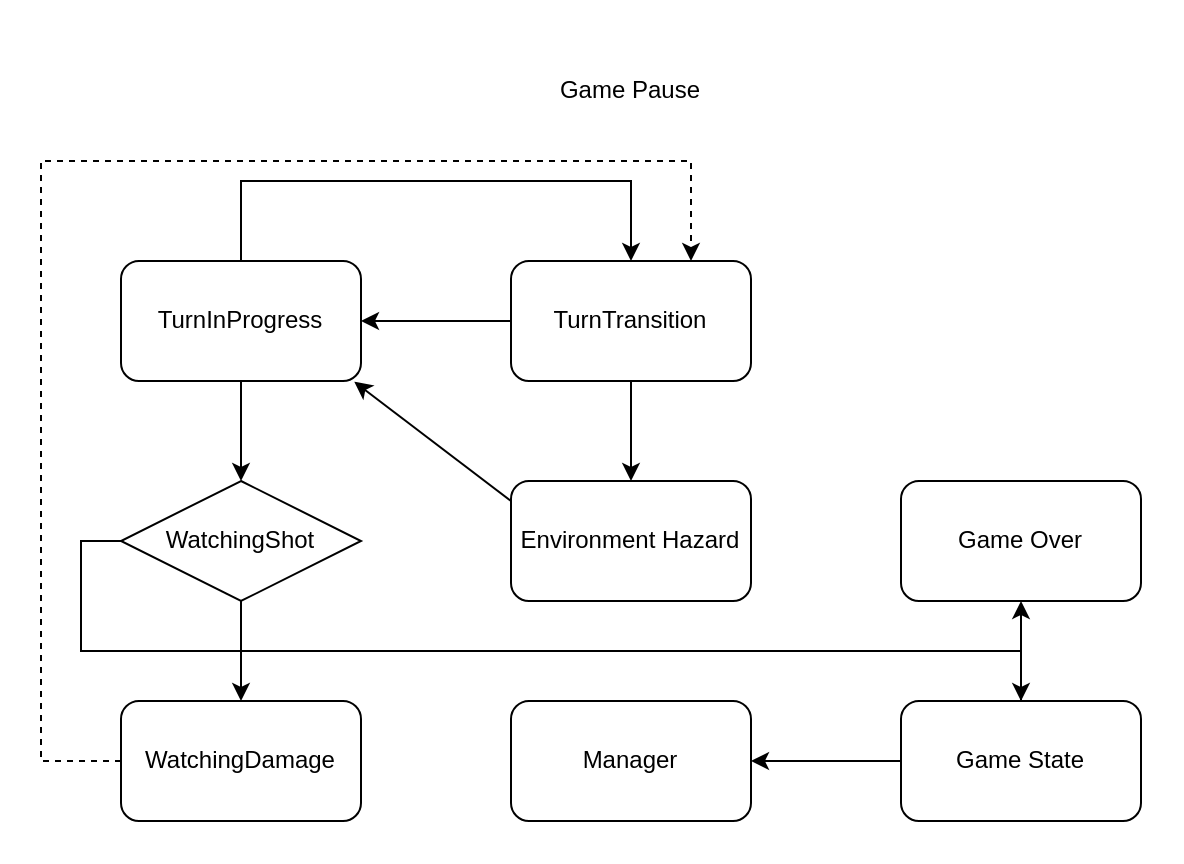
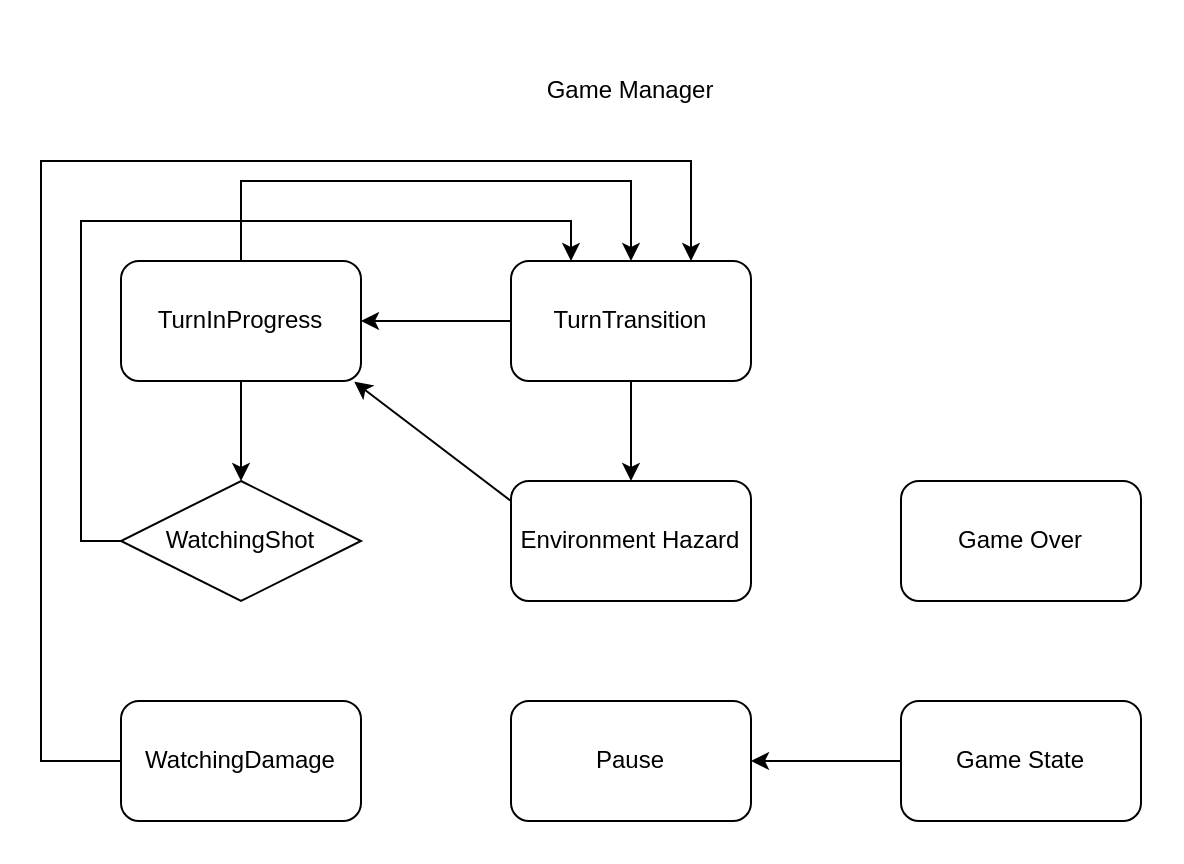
node "Game Pause": label "Game Pause" -> "Game Manager"
edge "WatchingDamage" -> "TurnTransition": style dashed -> solid
edge "Game State" -> "Game Over": removed
edge "WatchingShot" -> "WatchingDamage": removed
edge "WatchingShot" -> "Game State": now "WatchingShot" -> "TurnTransition"
node "Manager": label "Manager" -> "Pause"
